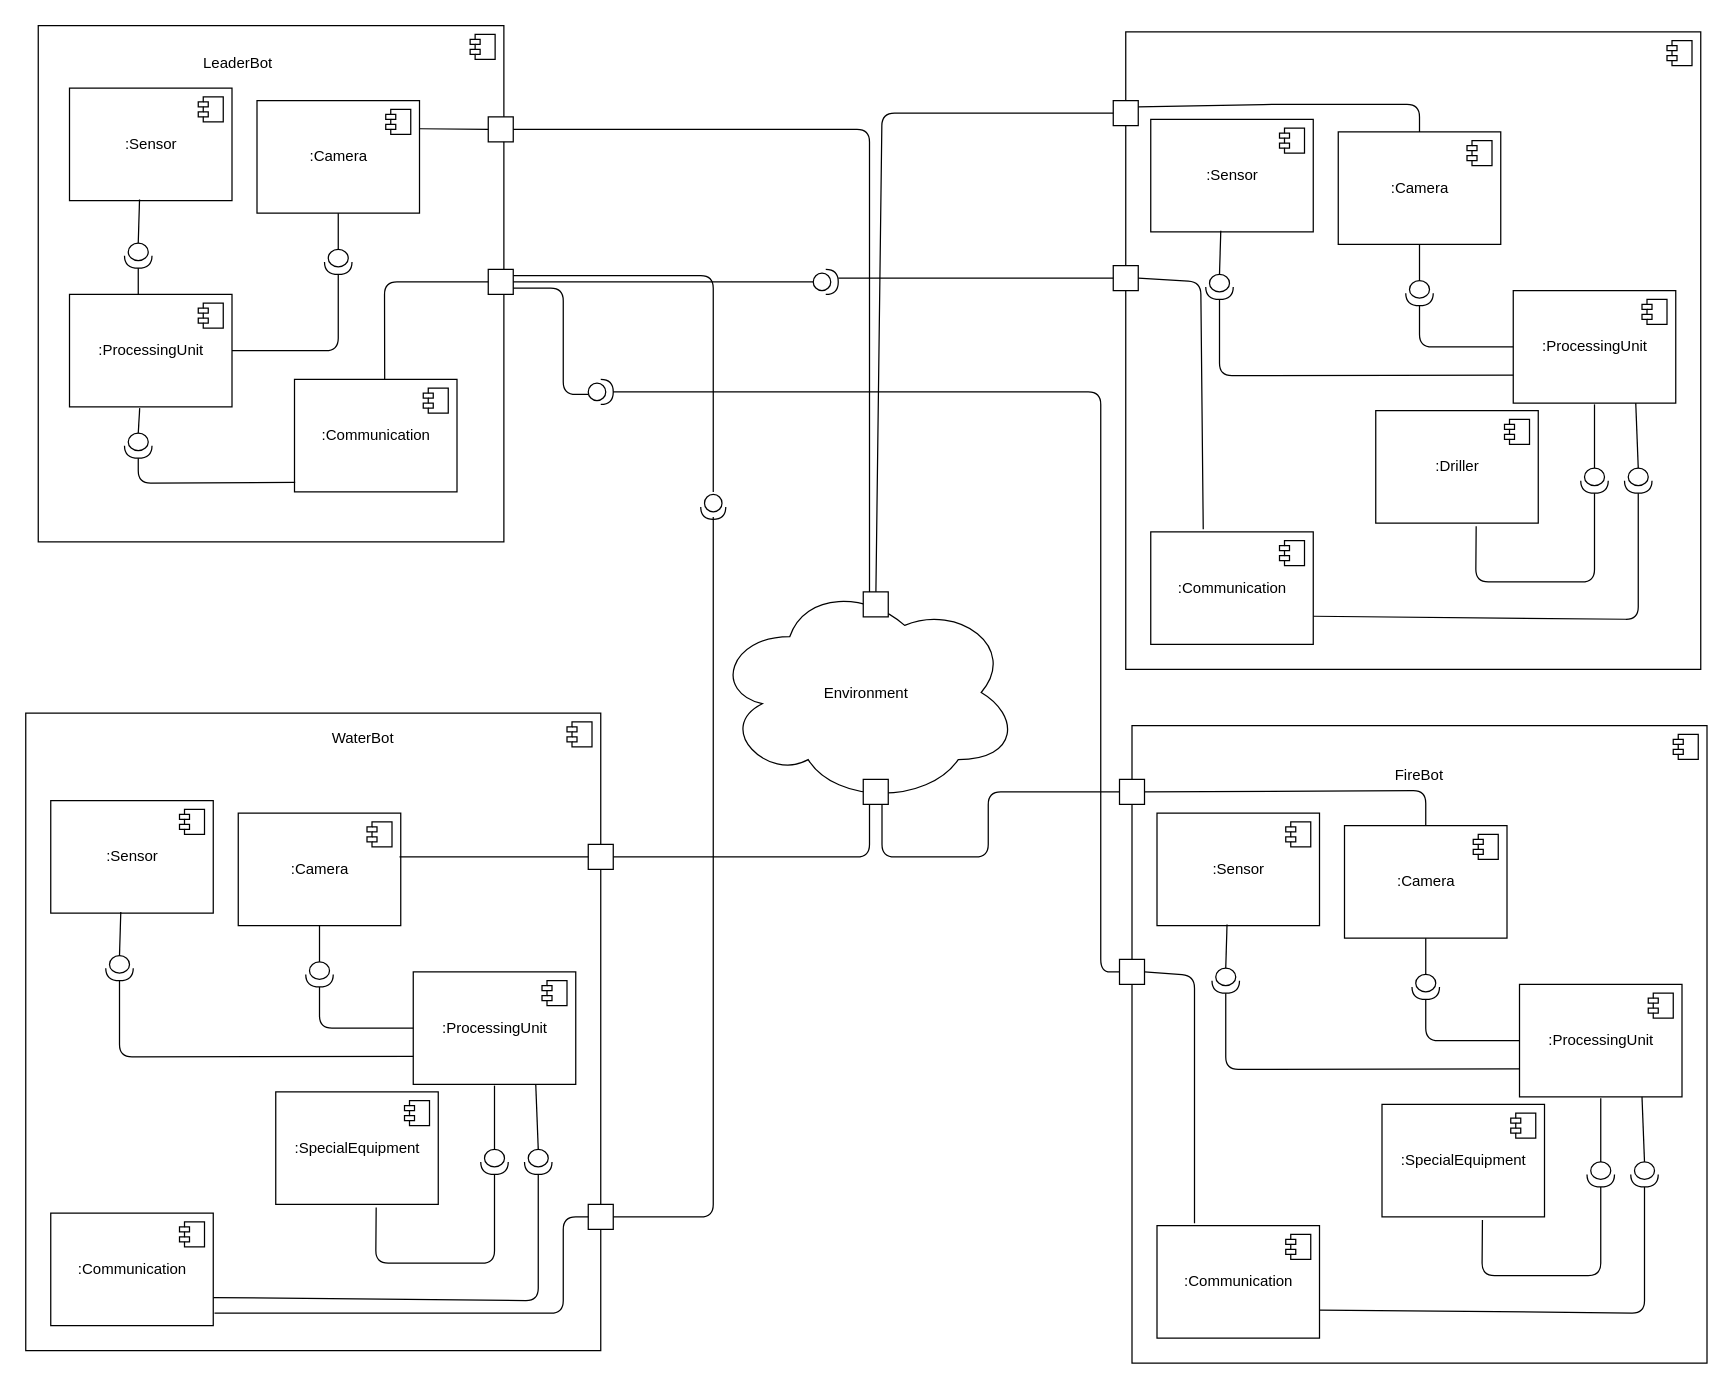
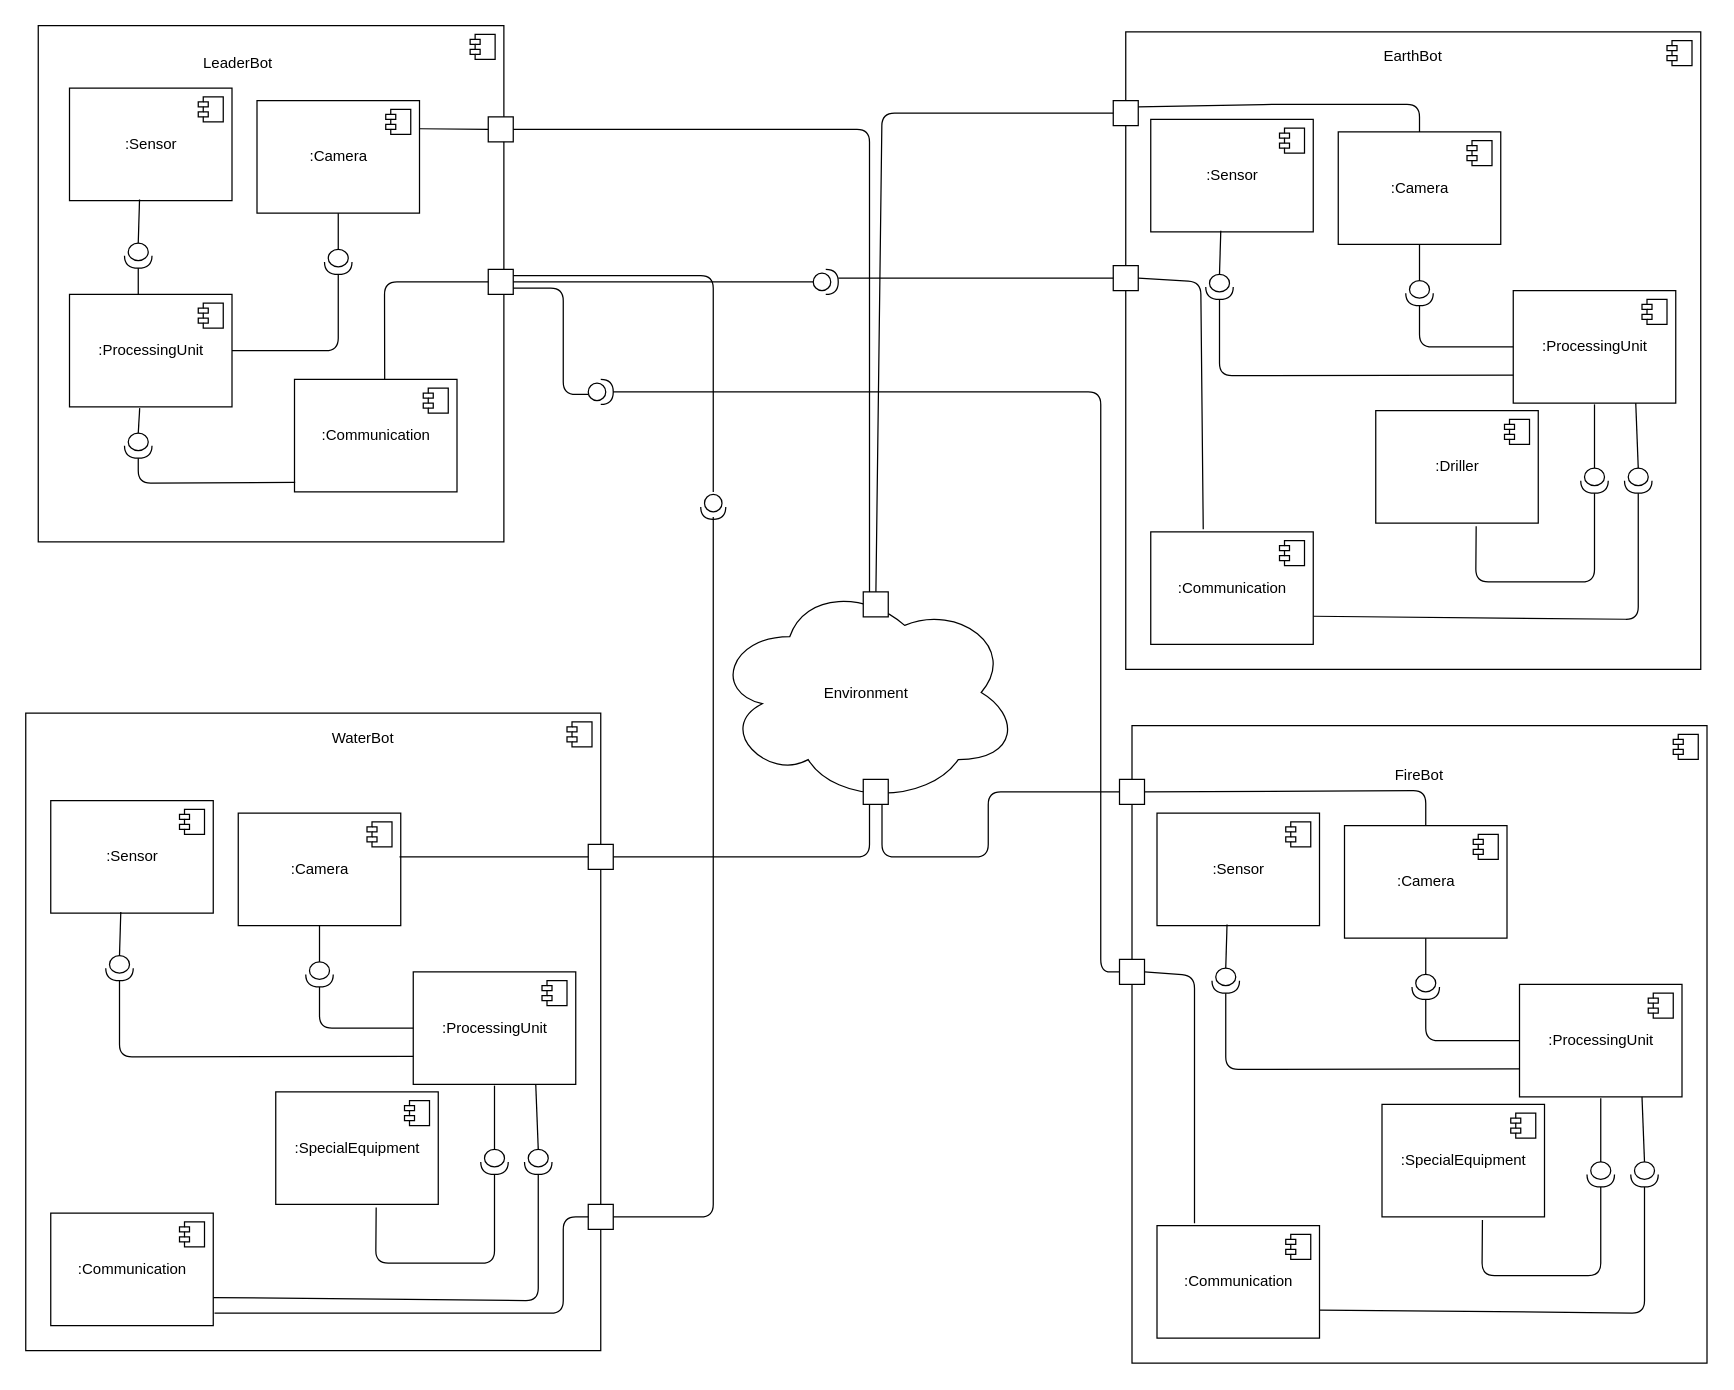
node "EarthBot": added
